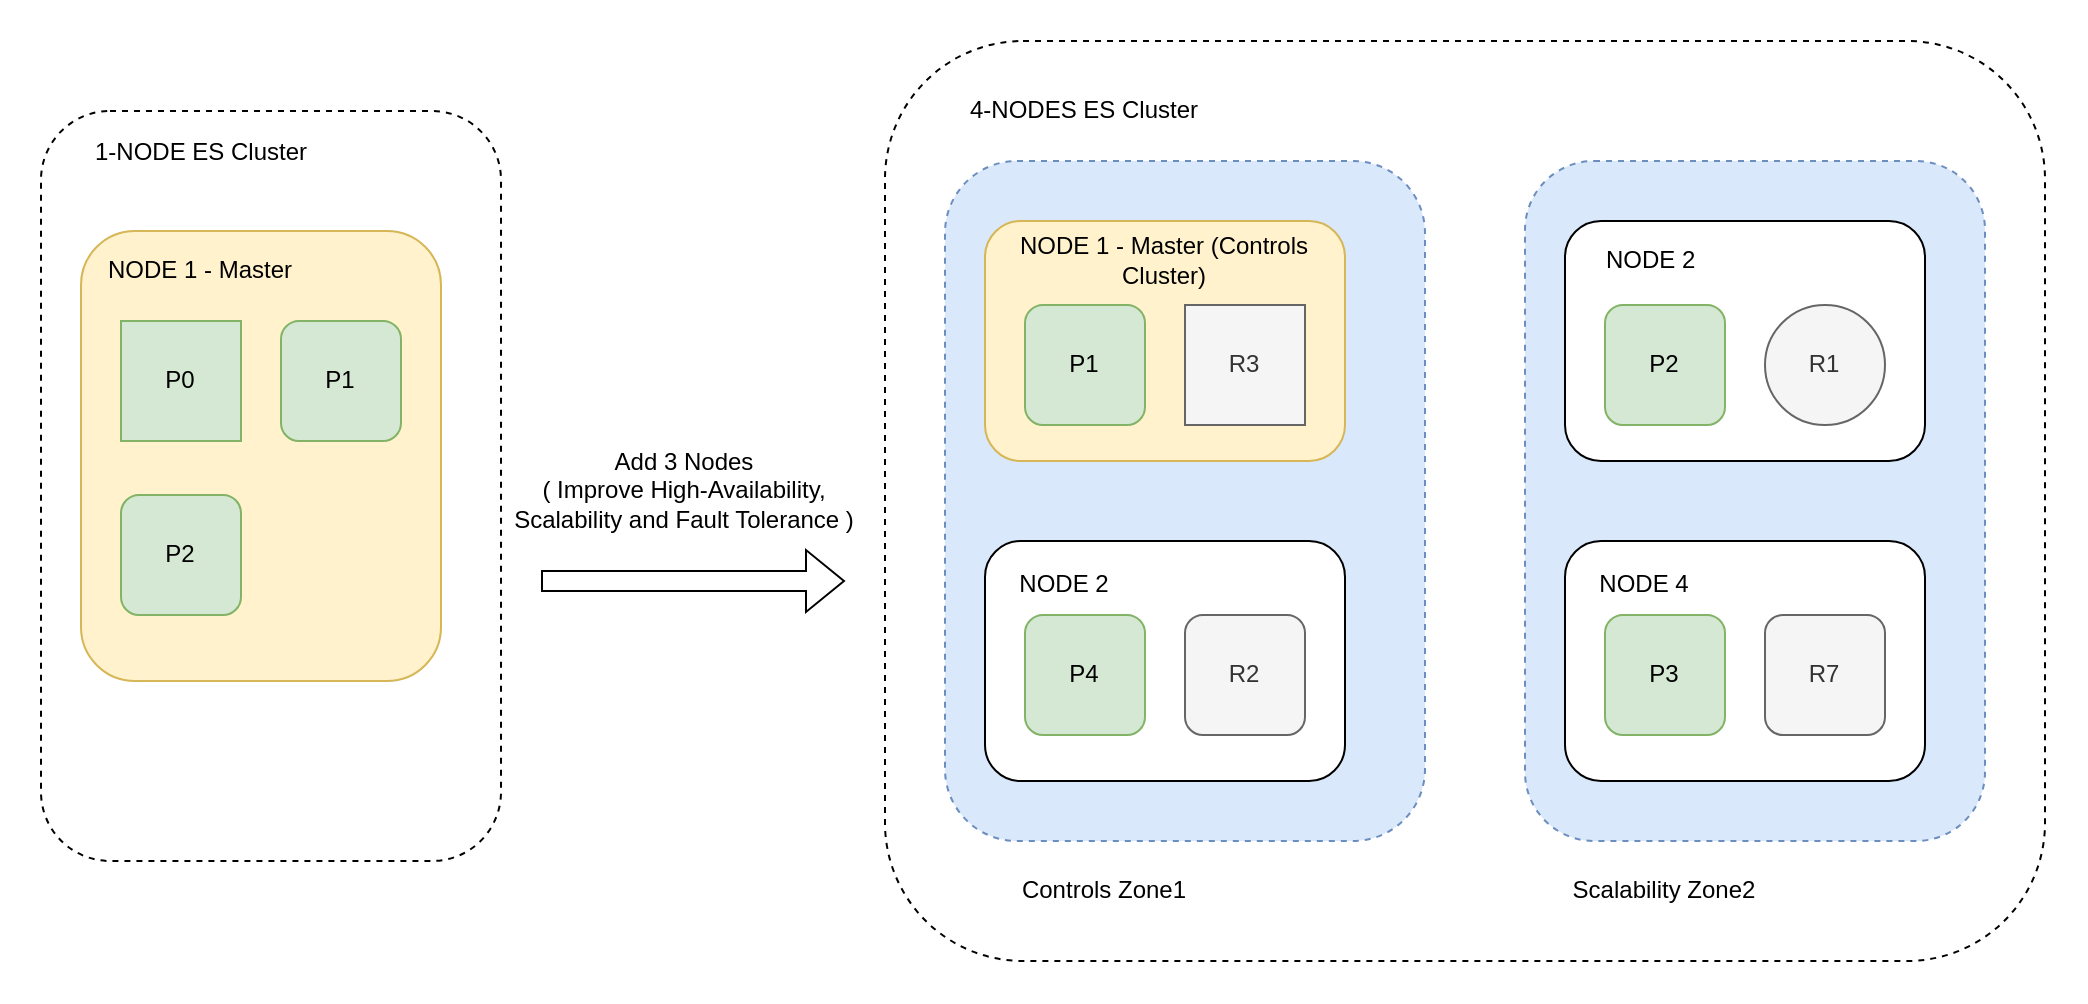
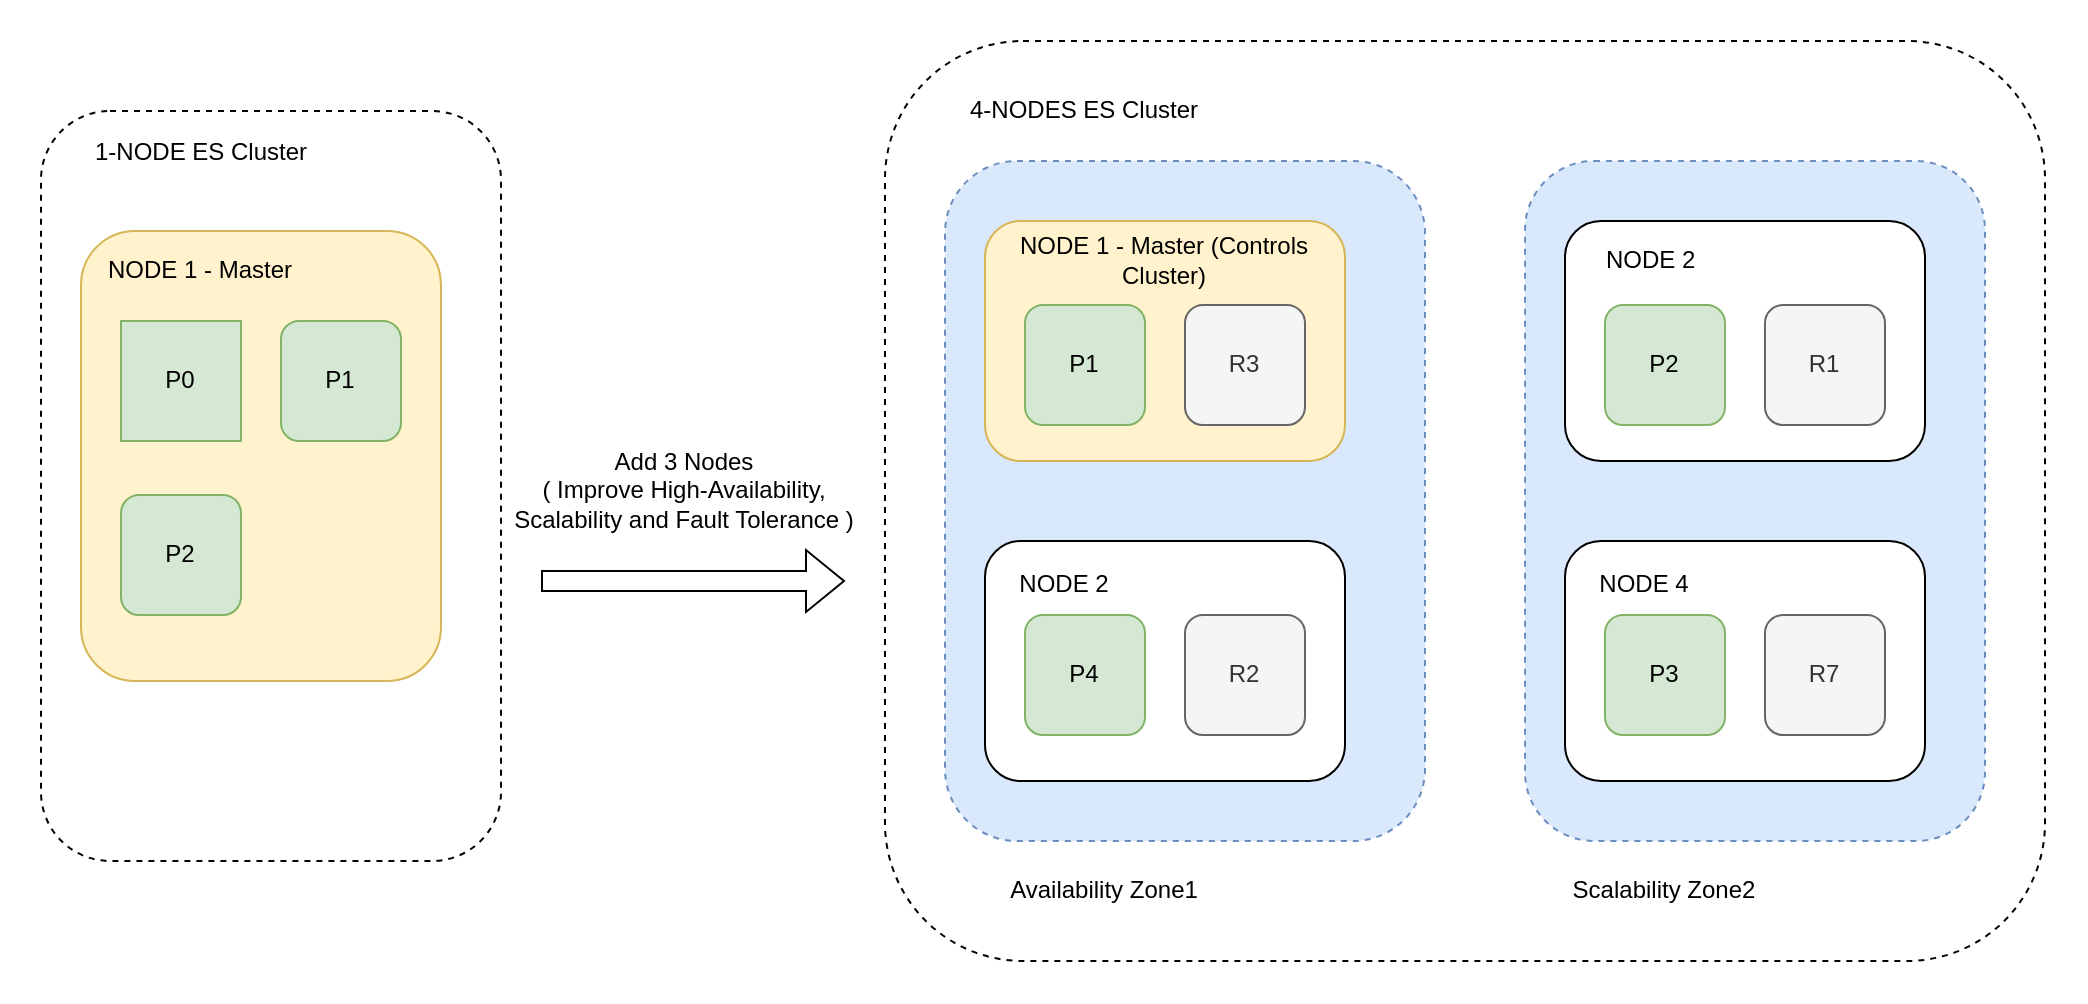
node "R3": shape rectangle -> rounded rectangle
node "R1": shape ellipse -> rounded rectangle
node "Controls Zone1": label "Controls Zone1" -> "Availability Zone1"
